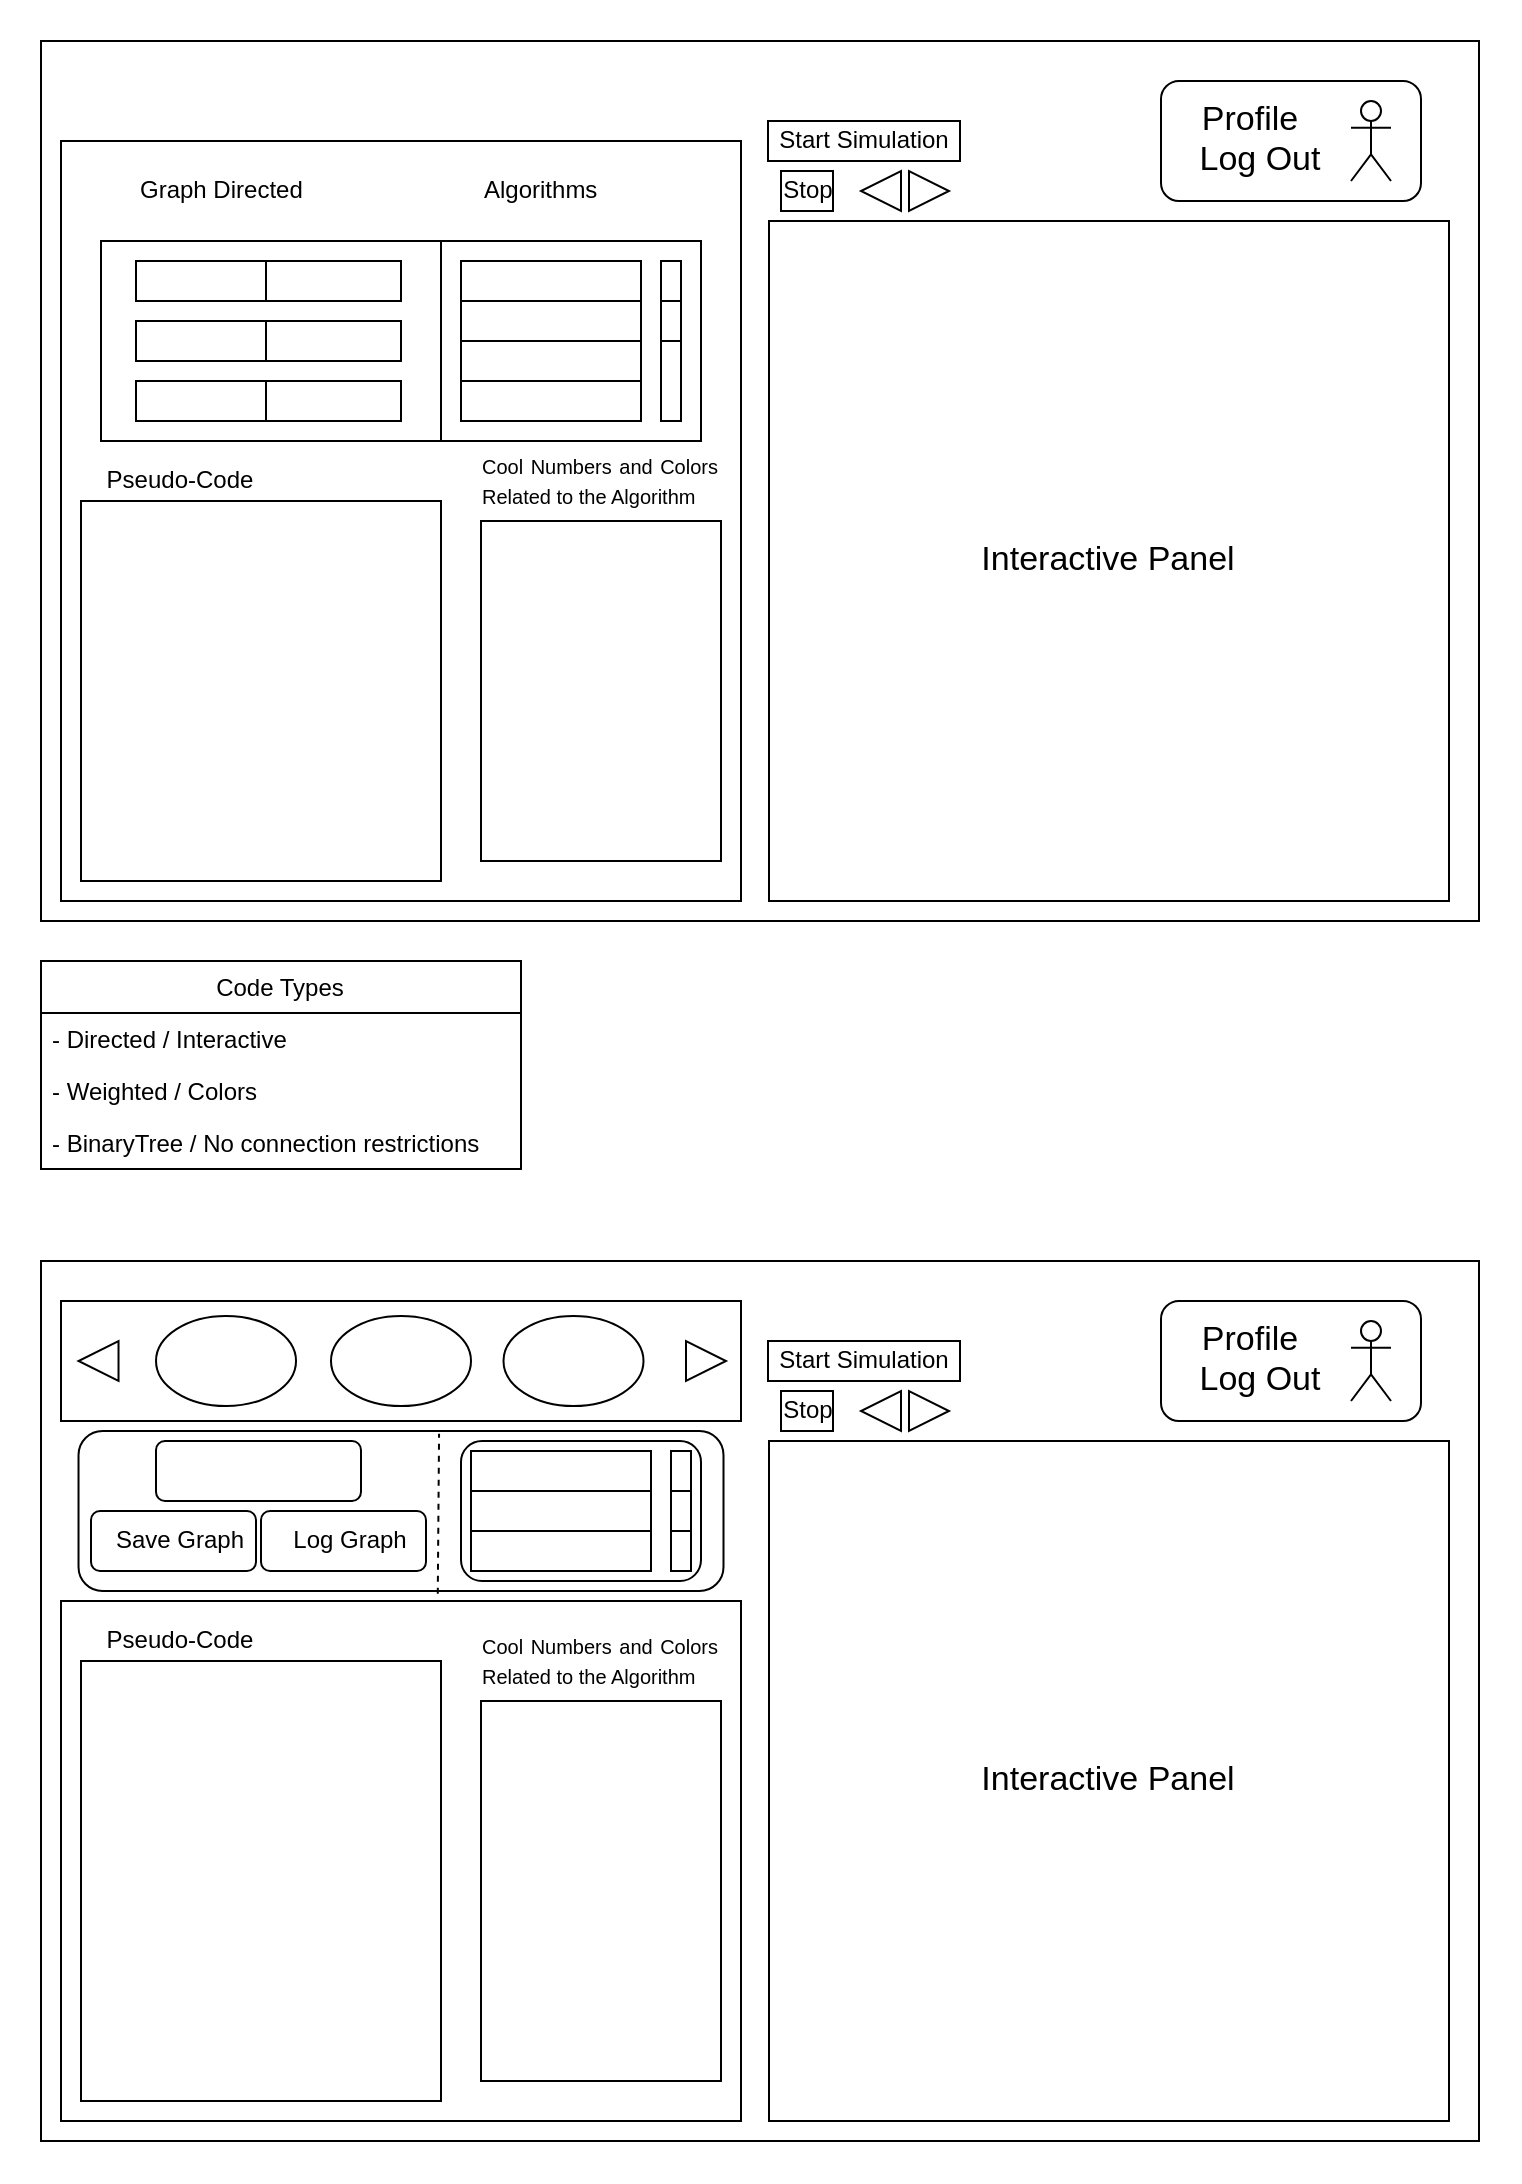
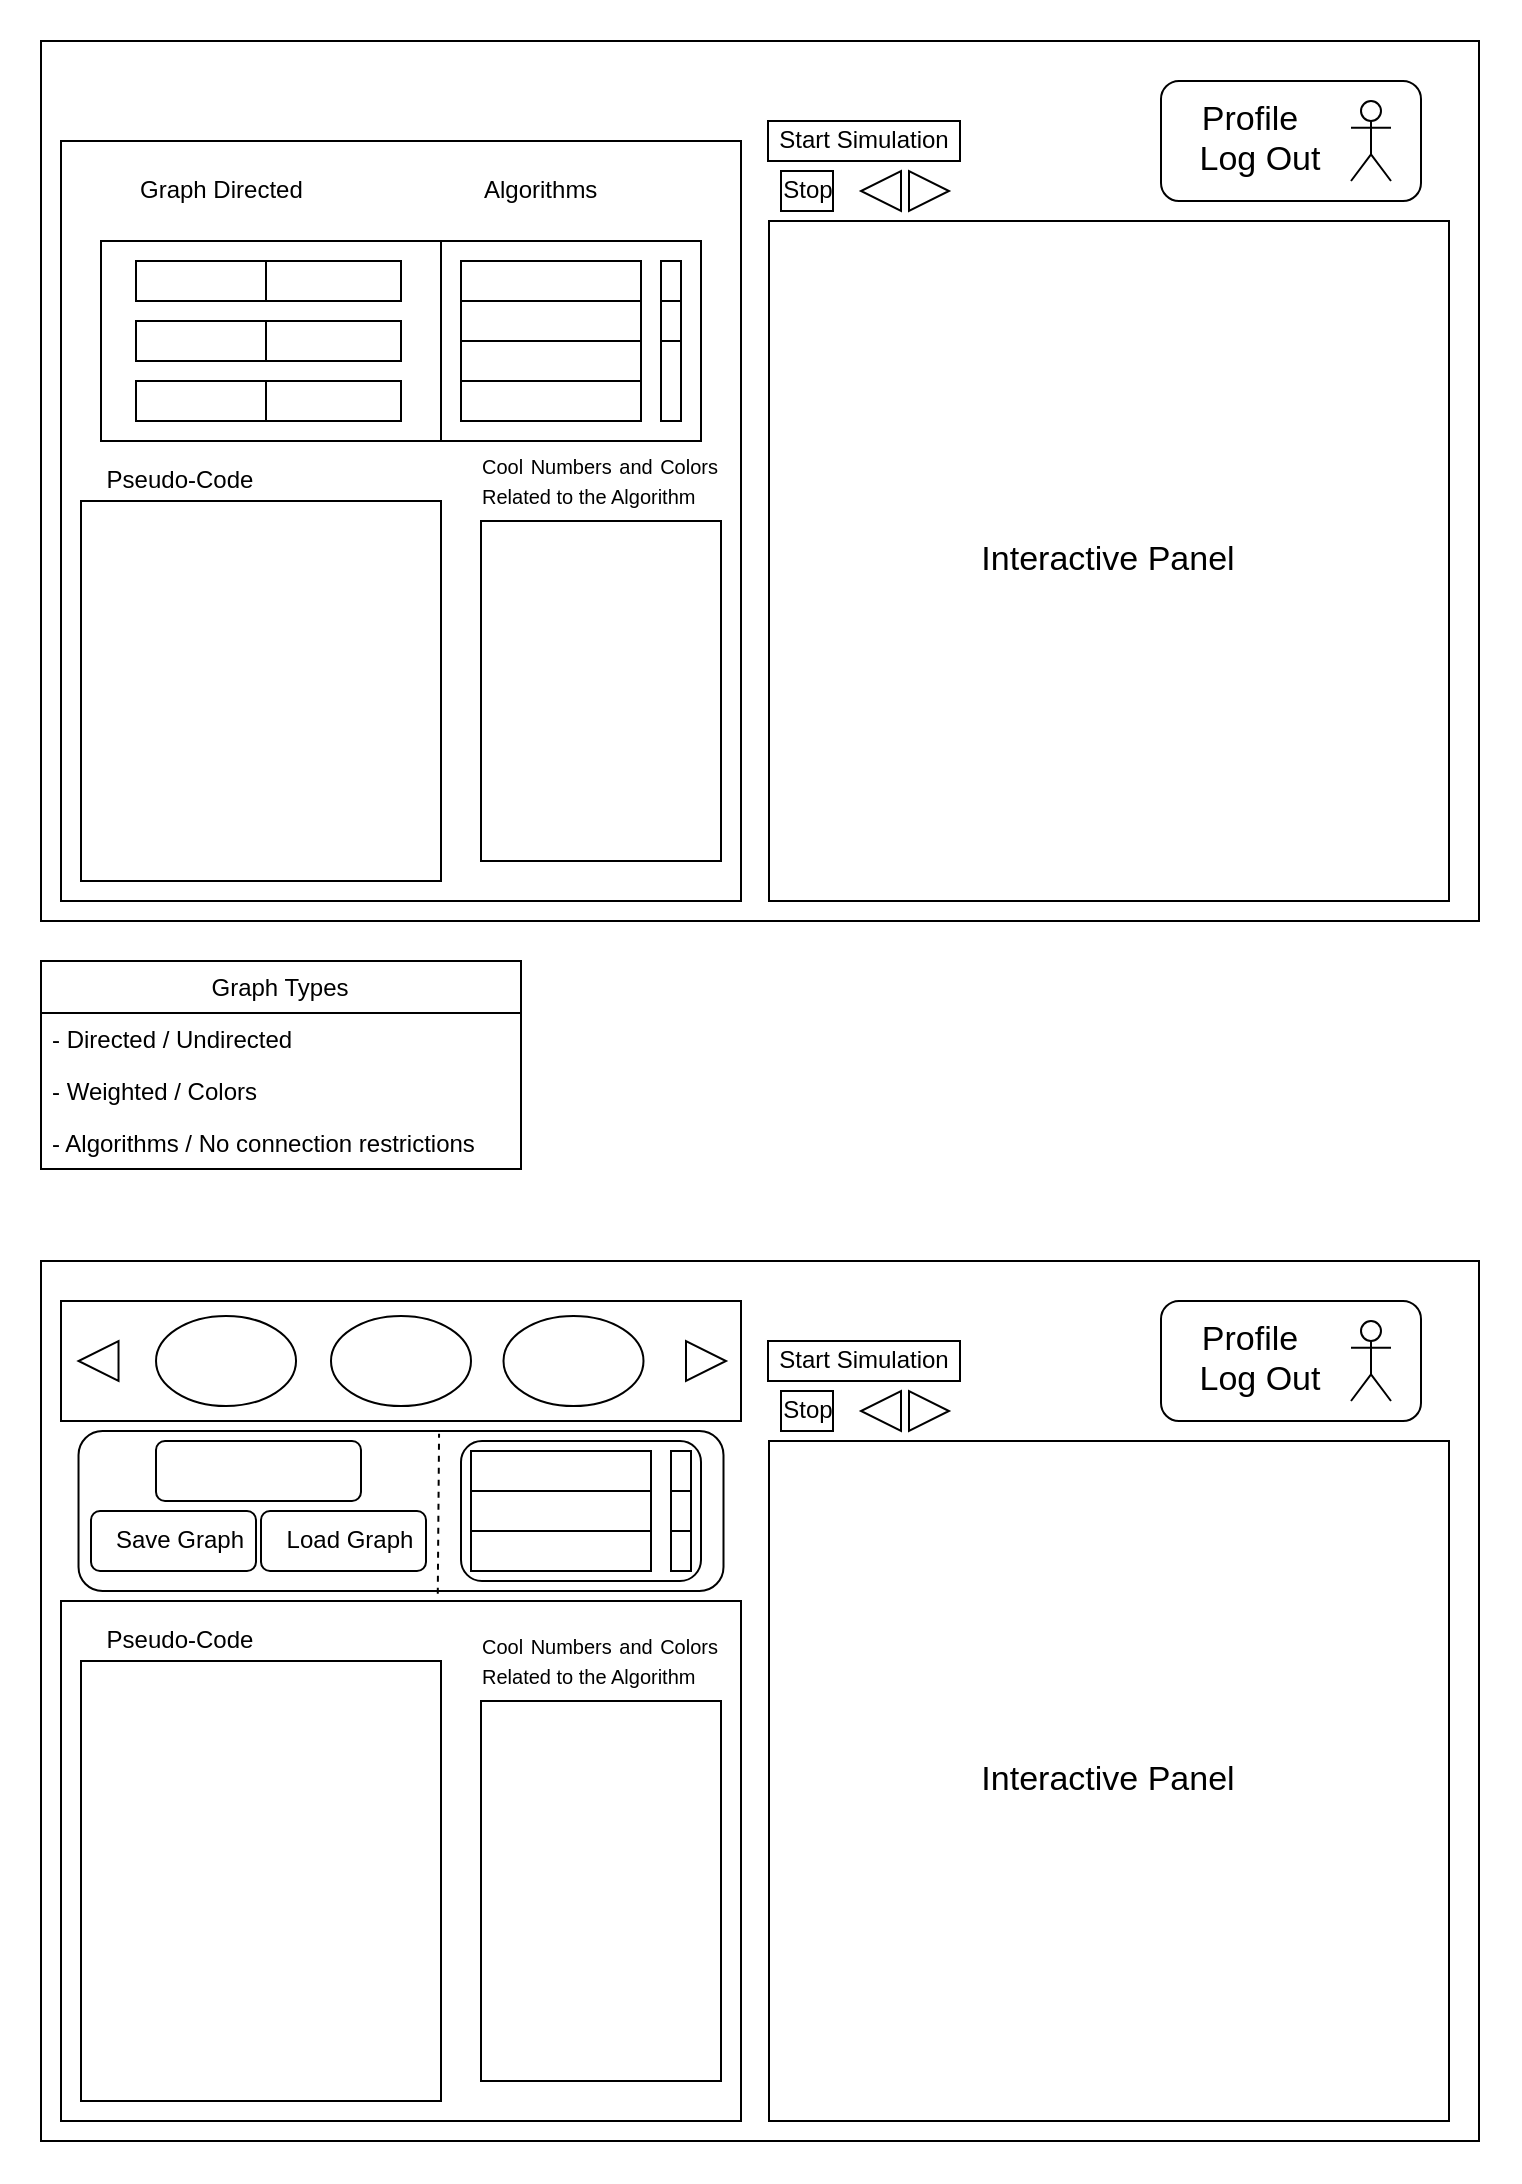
node "Code Types": label "Code Types" -> "Graph Types"
node "- Directed / Interactive": label "- Directed / Interactive" -> "- Directed / Undirected"
node "- BinaryTree / No connection restrictions": label "- BinaryTree / No connection restrictions" -> "- Algorithms / No connection restrictions"
node "Log Graph": label "Log Graph" -> "Load Graph"
